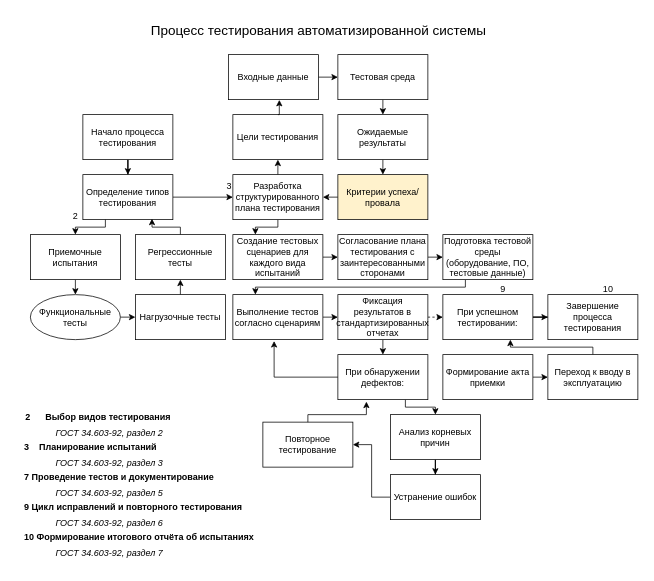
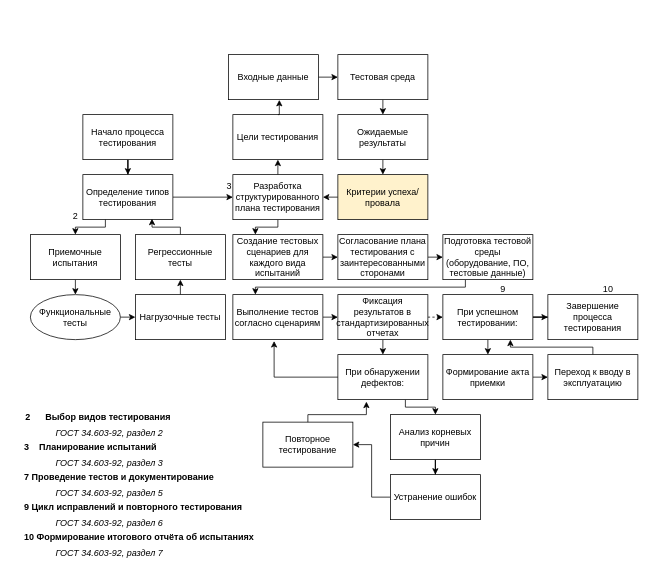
node "Процесс тестирования автоматизированной системы": removed
edge "При успешном тестировании:" -> "Формирование акта приемки": added
